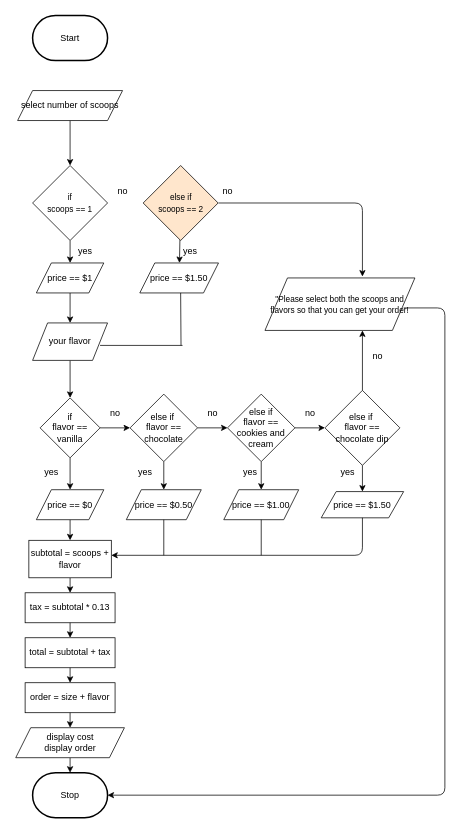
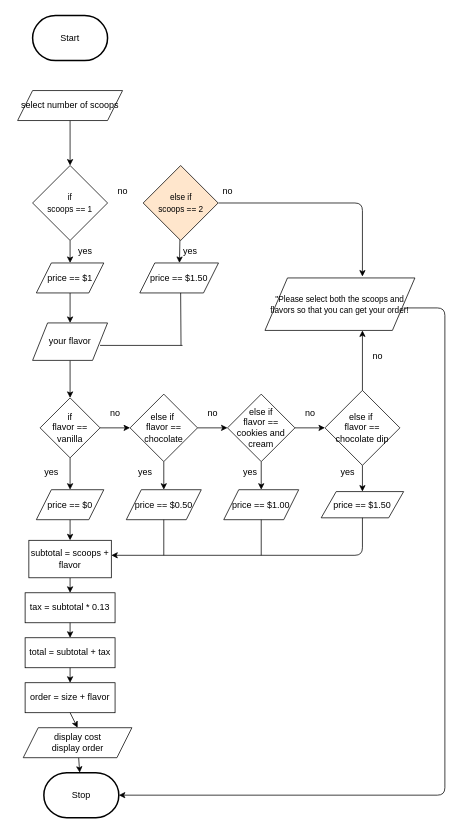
node "display cost display order": moved (70, 743) -> (78, 743)
node "Stop": moved (70, 795) -> (81, 795)
